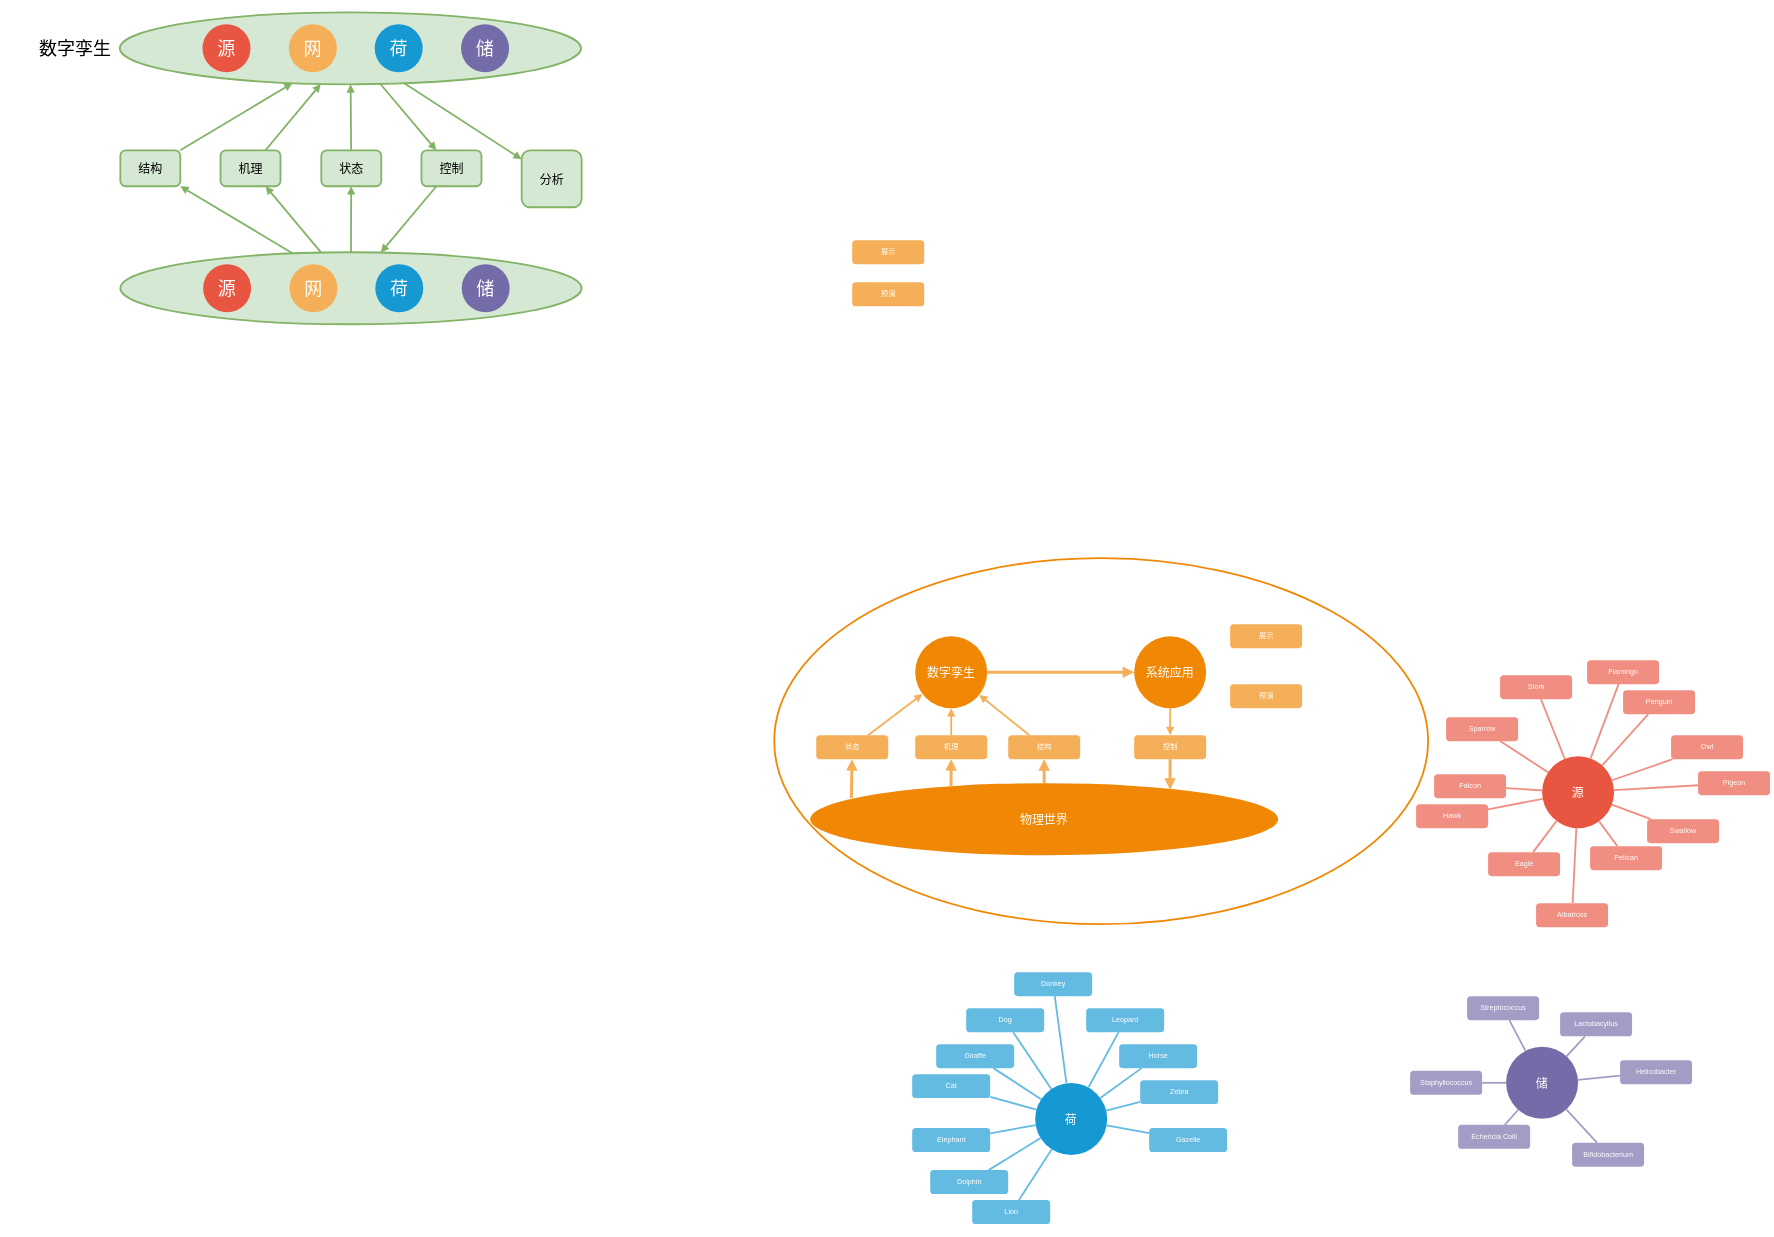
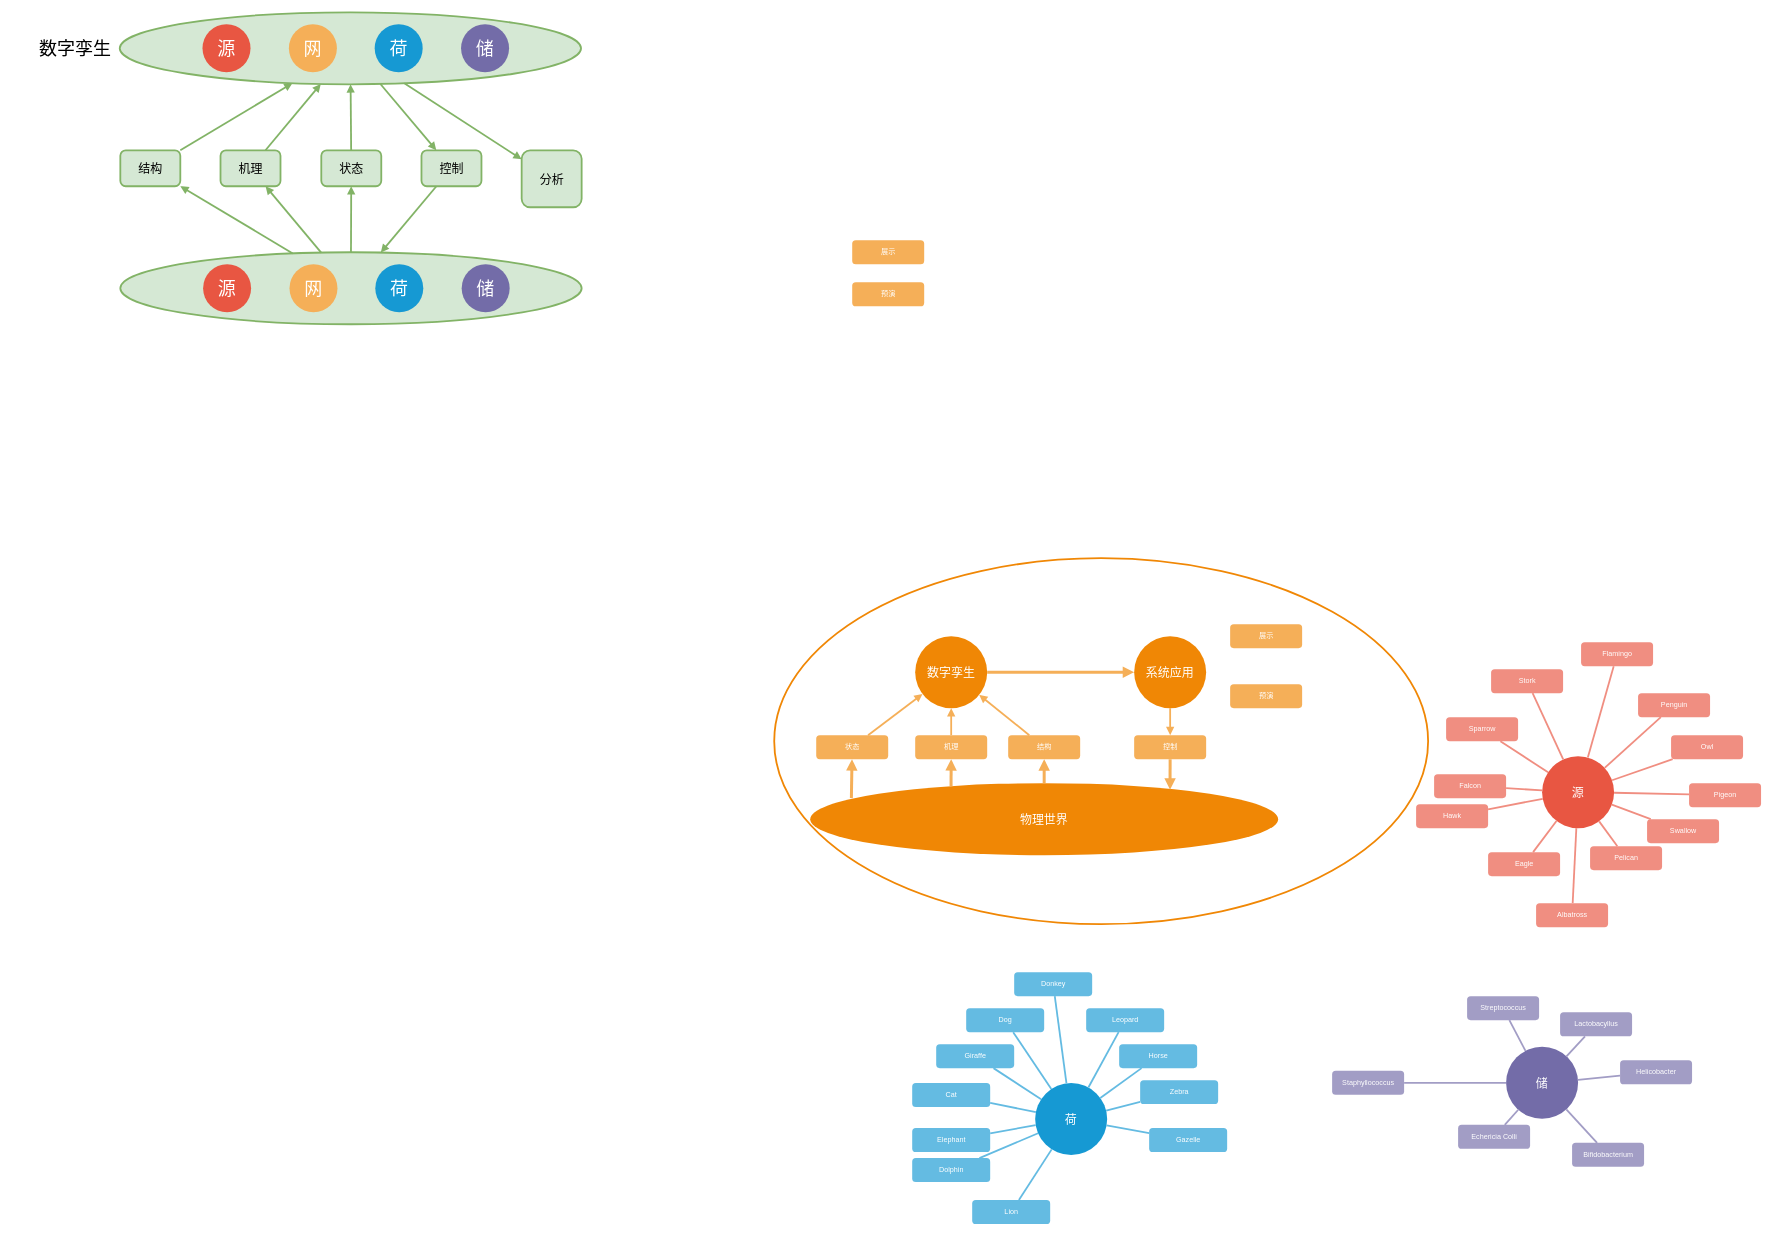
node "Flamingo": moved (1623, 672) -> (1617, 654)
node "Stork": moved (1536, 687) -> (1527, 681)
node "Penguin": moved (1659, 702) -> (1674, 705)
node "Pigeon": moved (1734, 783) -> (1725, 795)
node "Staphyllococcus": moved (1446, 1083) -> (1368, 1083)
node "Cat": moved (951, 1086) -> (951, 1095)
node "Dolphin": moved (969, 1182) -> (951, 1170)
